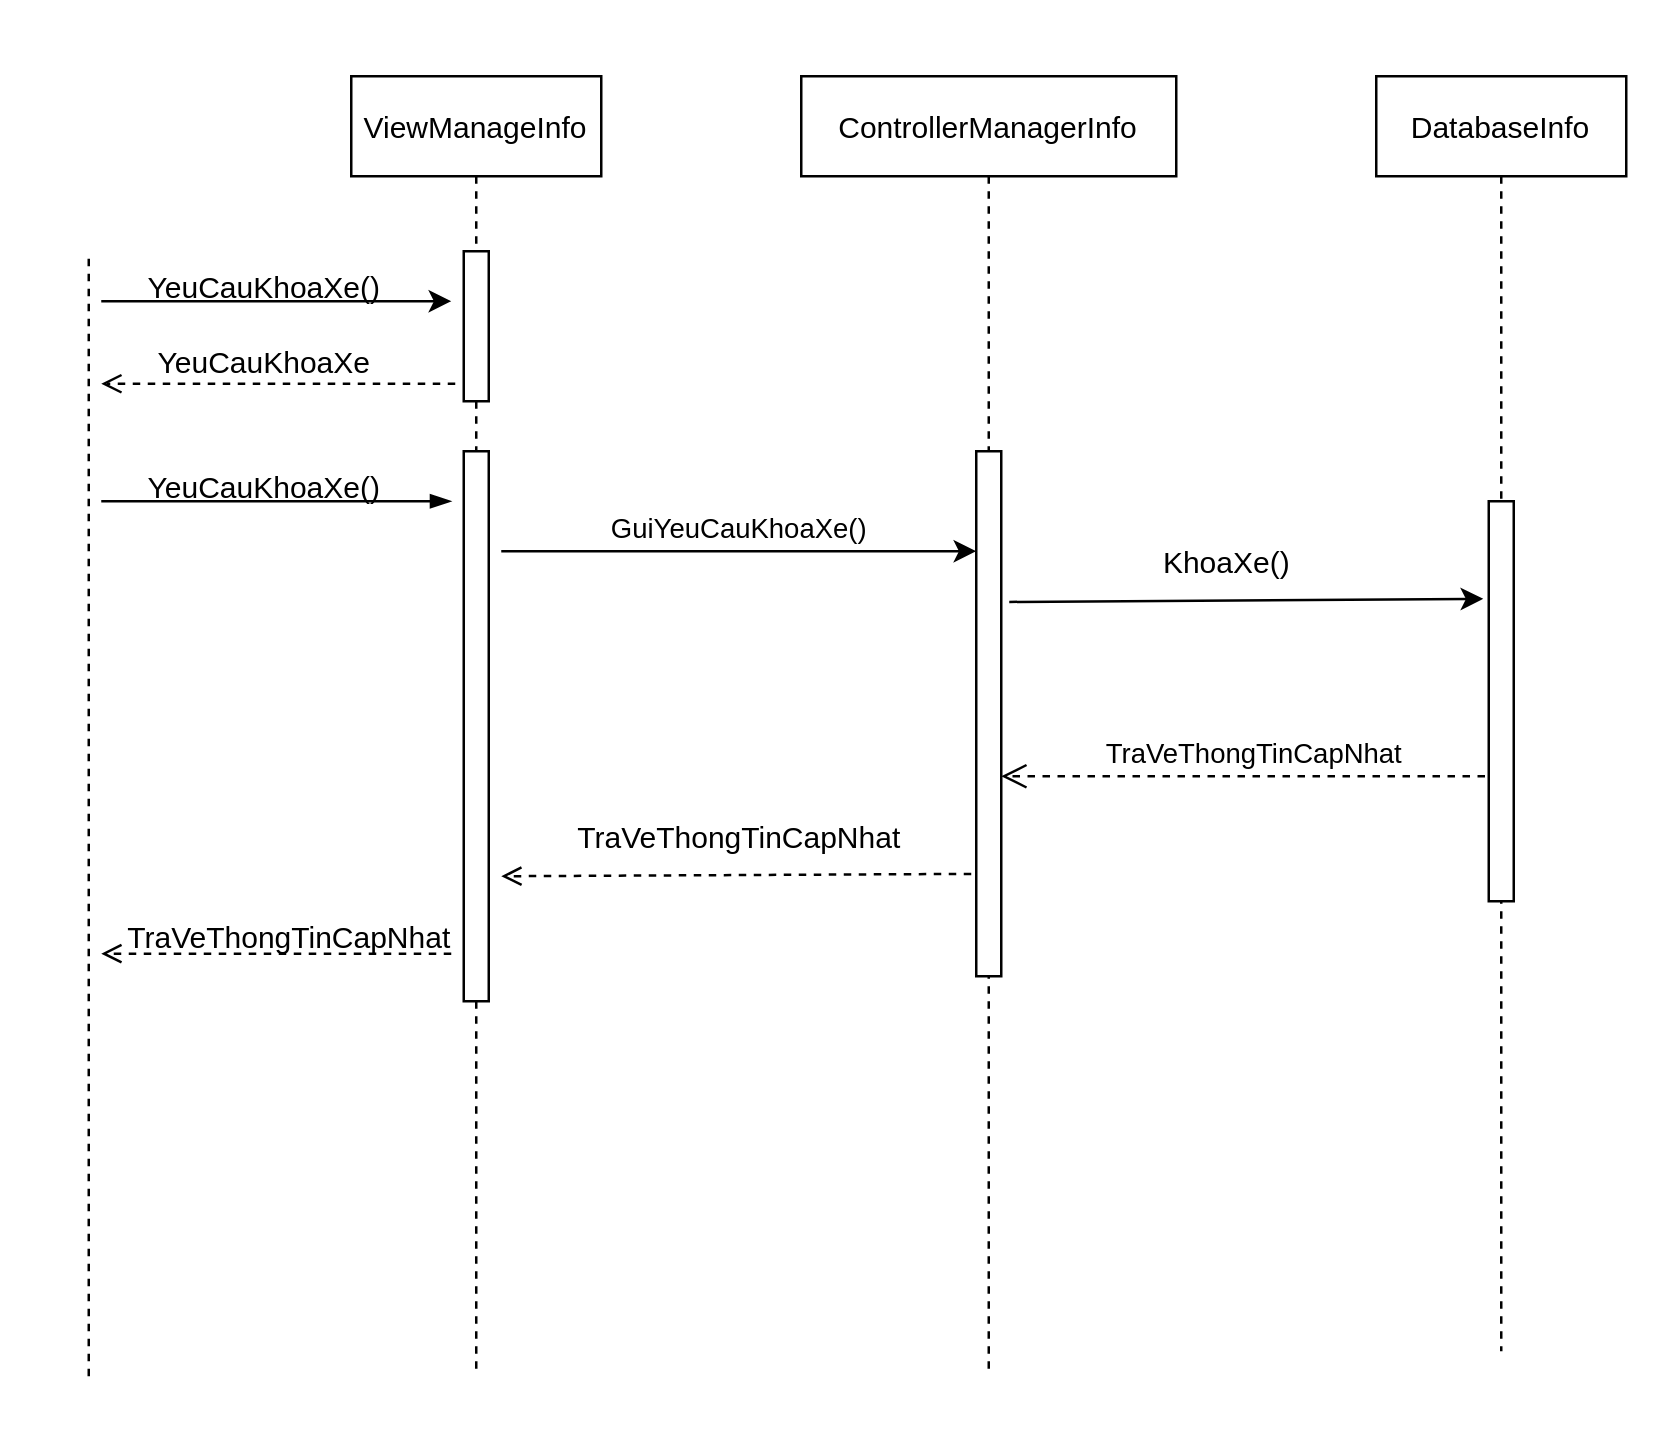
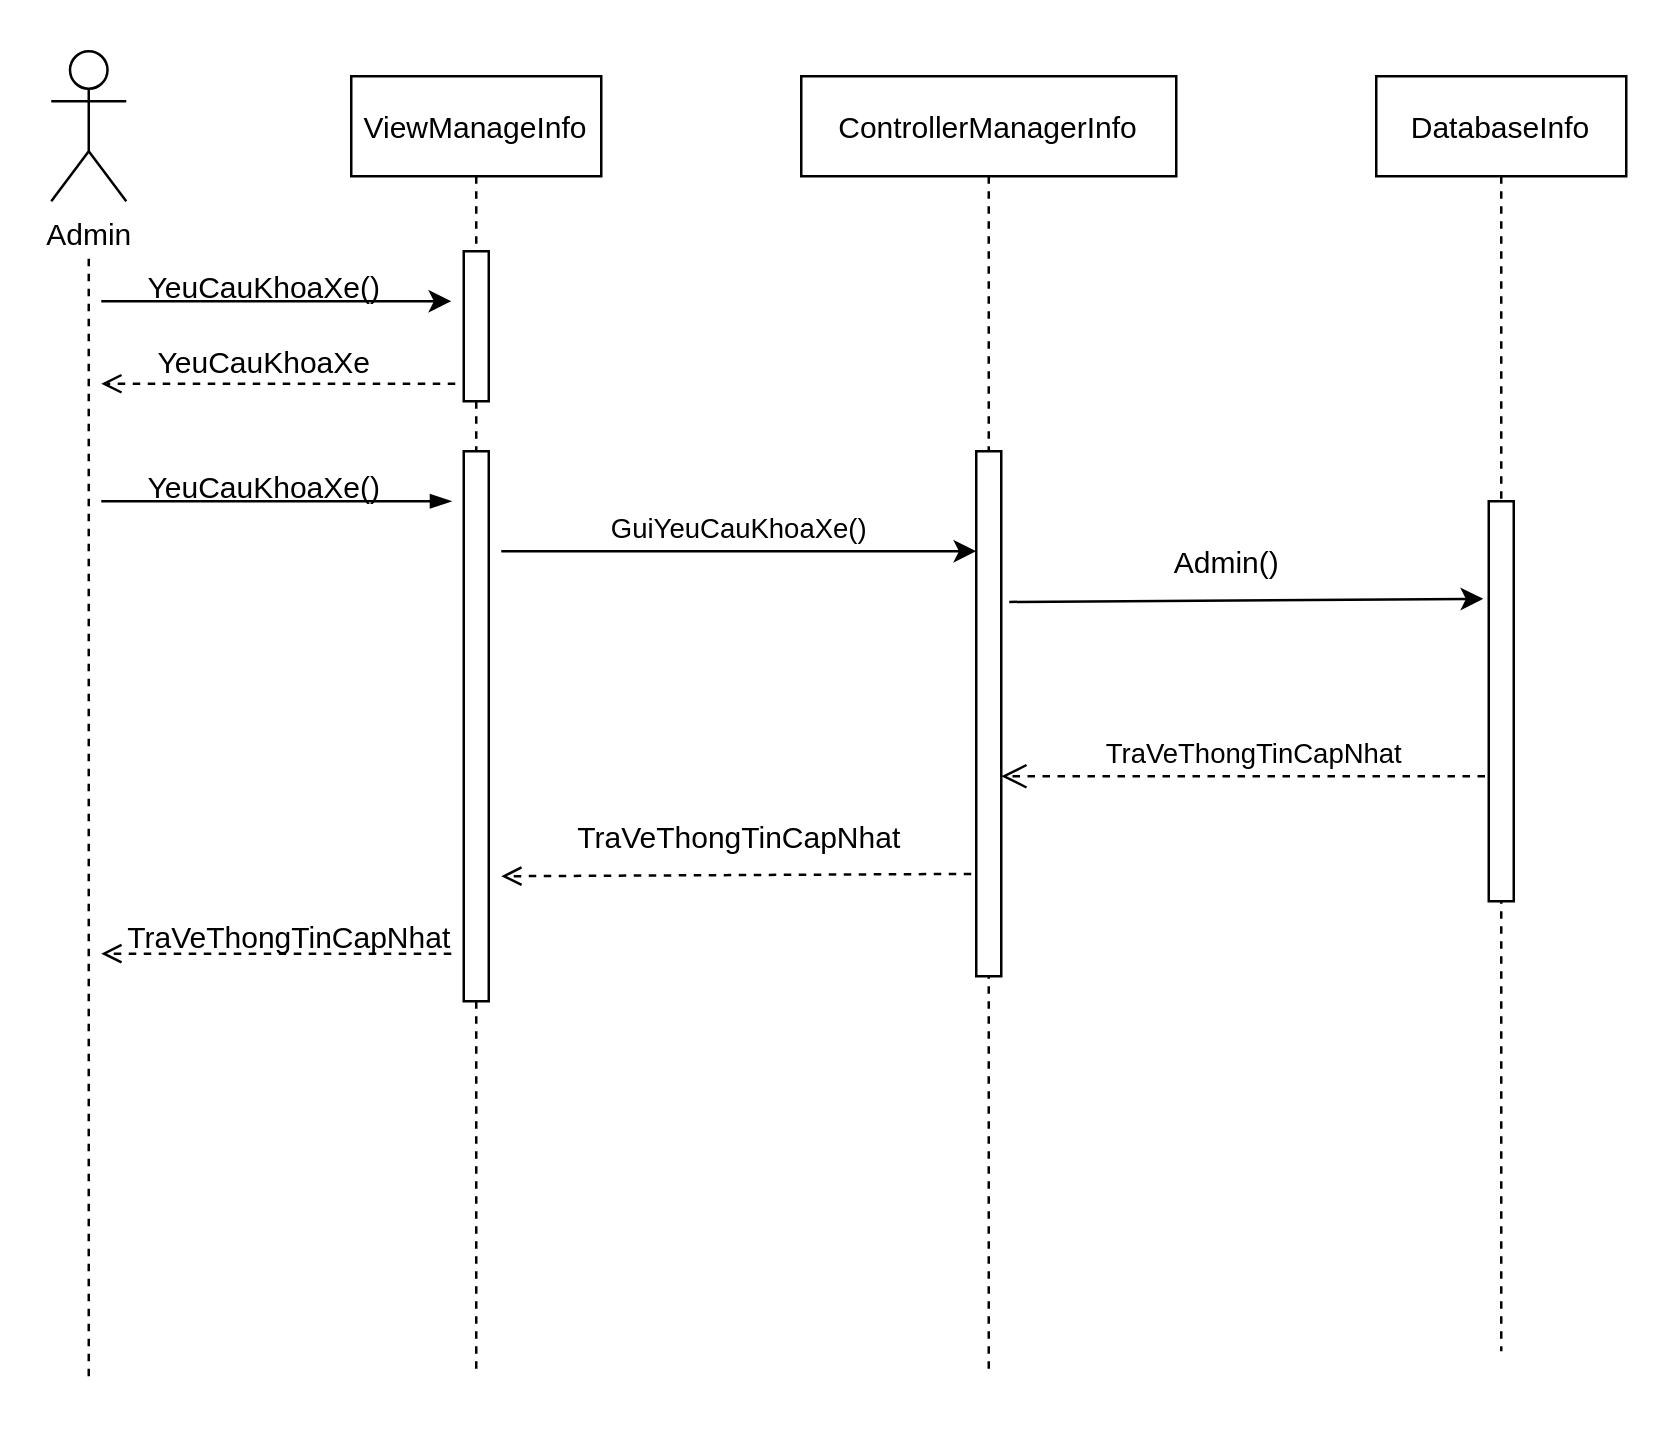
node "Admin": added
node "KhoaXe()": label "KhoaXe()" -> "Admin()"
